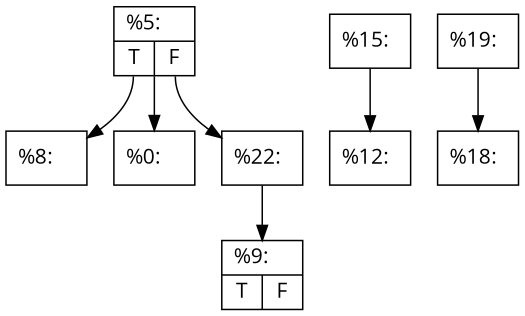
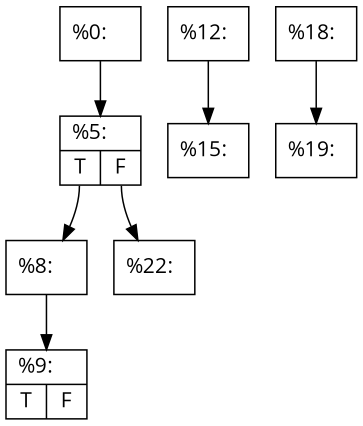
edge "%15:" -> "%12:": reversed
edge "%19:" -> "%18:": reversed
edge "%5:" -> "%0:": reversed
edge "%22:" -> "%9:": now "%8:" -> "%9:"
